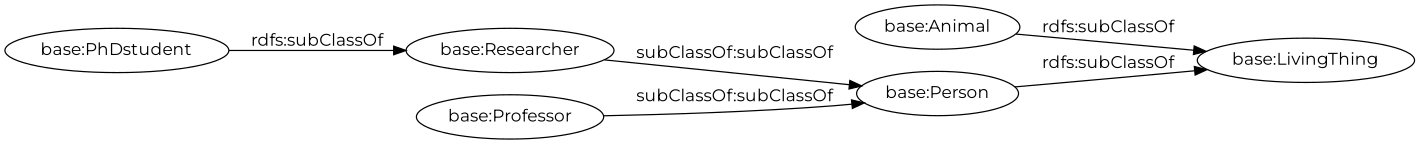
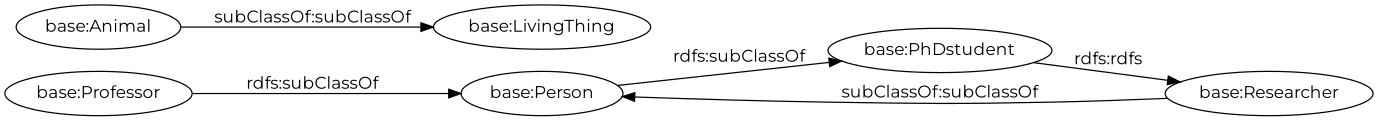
edge "base:Animal" -> "base:LivingThing": label "rdfs:subClassOf" -> "subClassOf:subClassOf"
edge "base:PhDstudent" -> "base:Researcher": label "rdfs:subClassOf" -> "rdfs:rdfs"
edge "base:Person" -> "base:LivingThing": now "base:Person" -> "base:PhDstudent"
edge "base:Professor" -> "base:Person": label "subClassOf:subClassOf" -> "rdfs:subClassOf"
